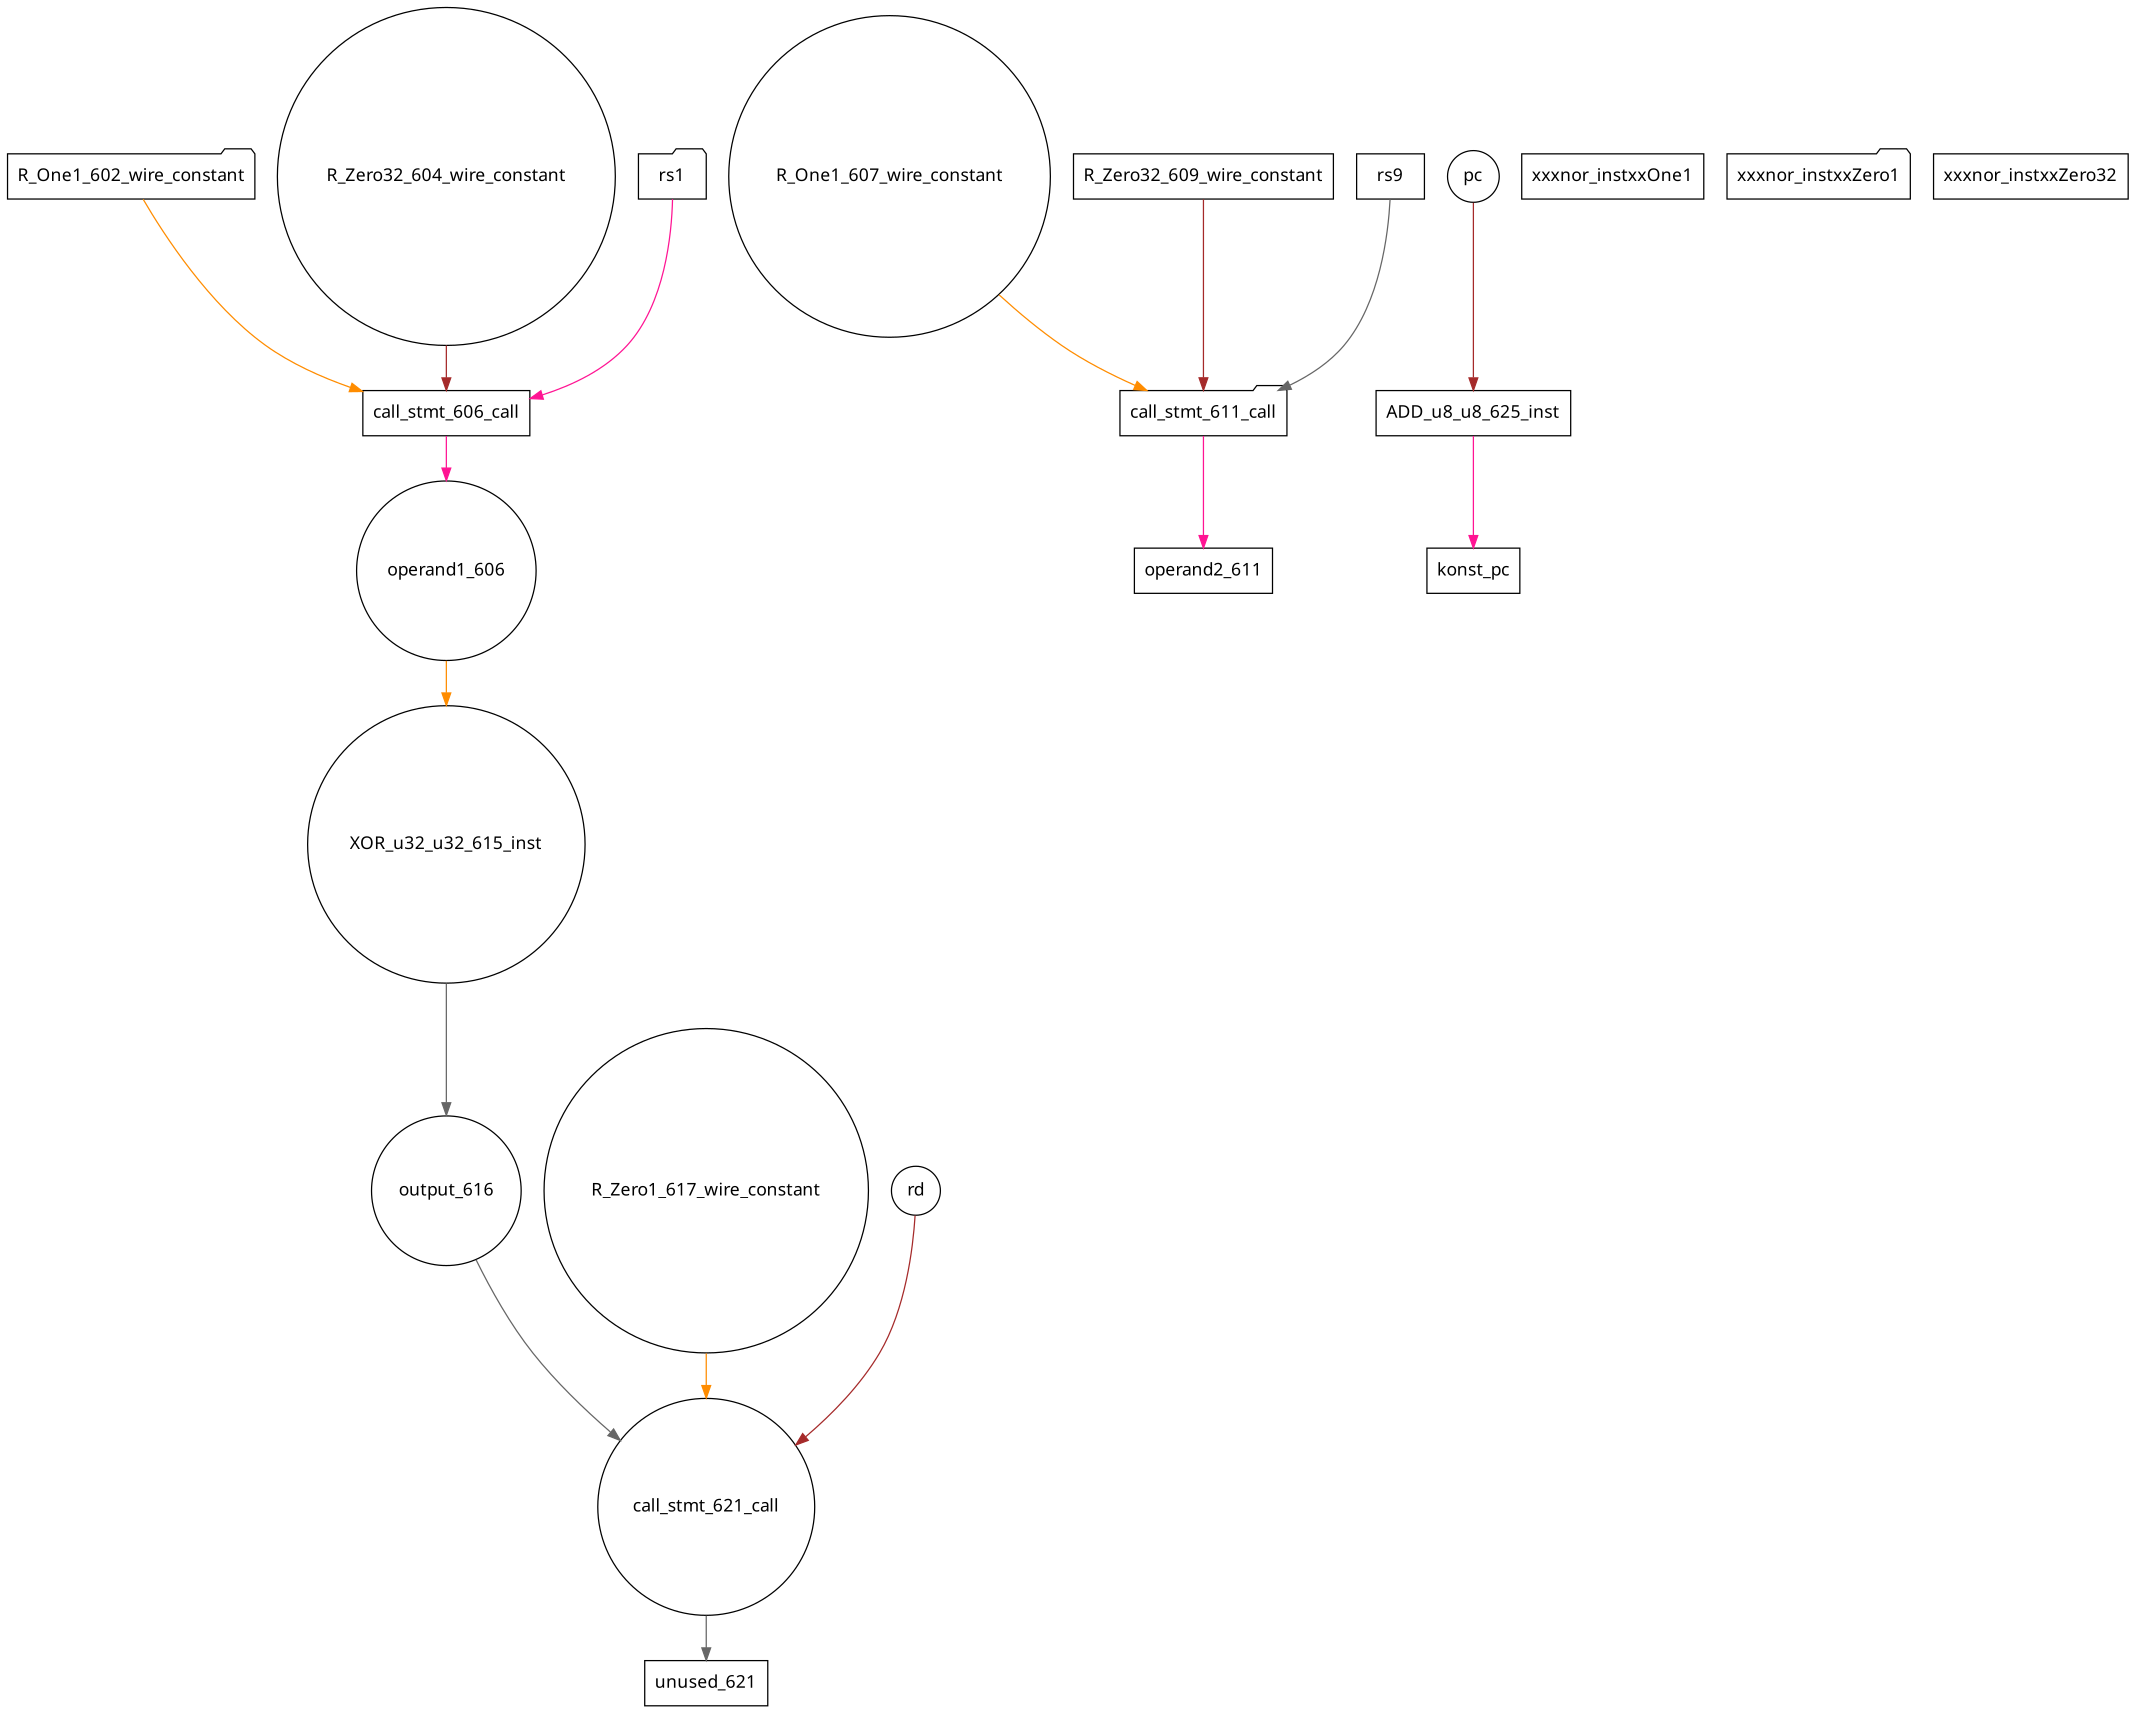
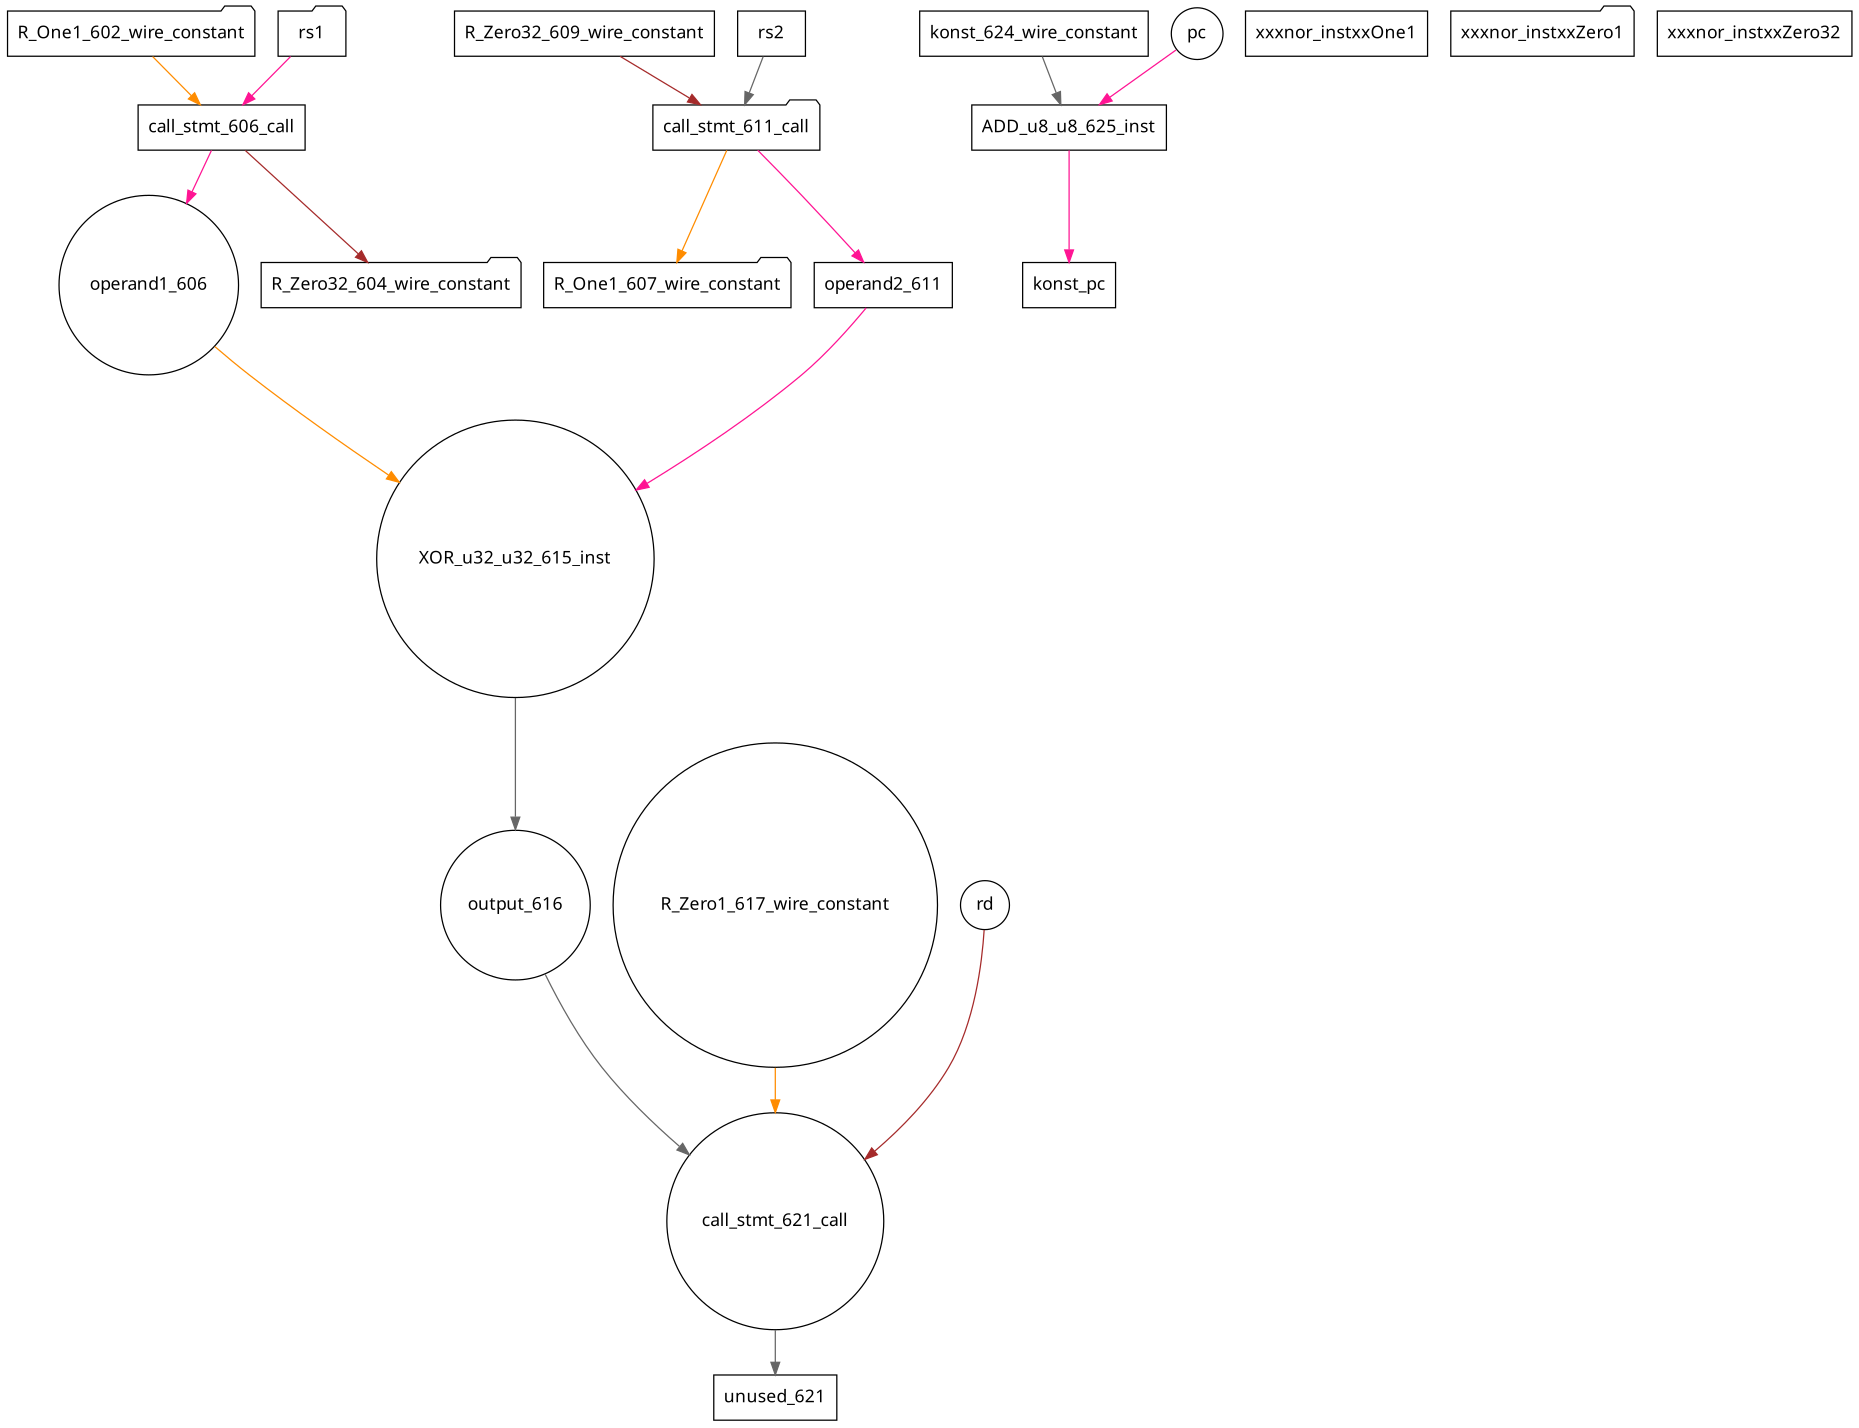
node "konst_624_wire_constant": added
node "R_Zero32_604_wire_constant": shape circle -> folder
node "R_One1_607_wire_constant": shape circle -> folder
node "rs9": label "rs9" -> "rs2"
edge "pc" -> "ADD_u8_u8_625_inst": color brown -> deeppink
edge "R_One1_607_wire_constant" -> "call_stmt_611_call": reversed
edge "R_Zero32_604_wire_constant" -> "call_stmt_606_call": reversed
edge "operand2_611" -> "XOR_u32_u32_615_inst": added
